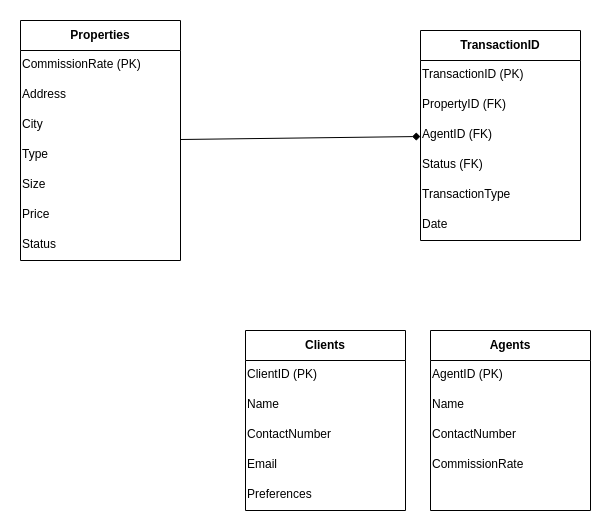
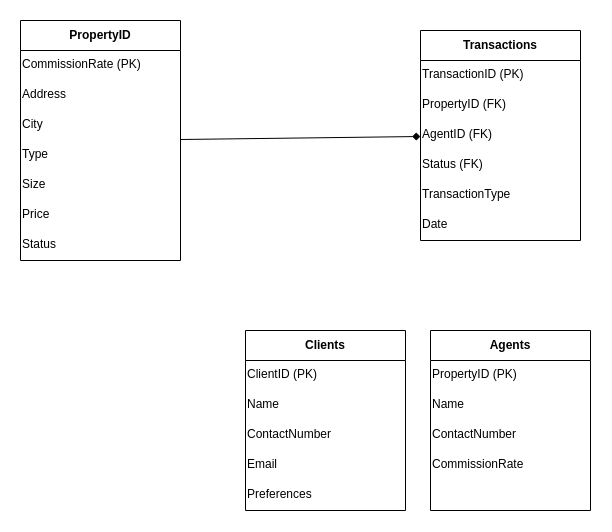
node "Properties": label "Properties" -> "PropertyID"
node "TransactionID": label "TransactionID" -> "Transactions"
node "AgentID (PK)": label "AgentID (PK)" -> "PropertyID (PK)"
